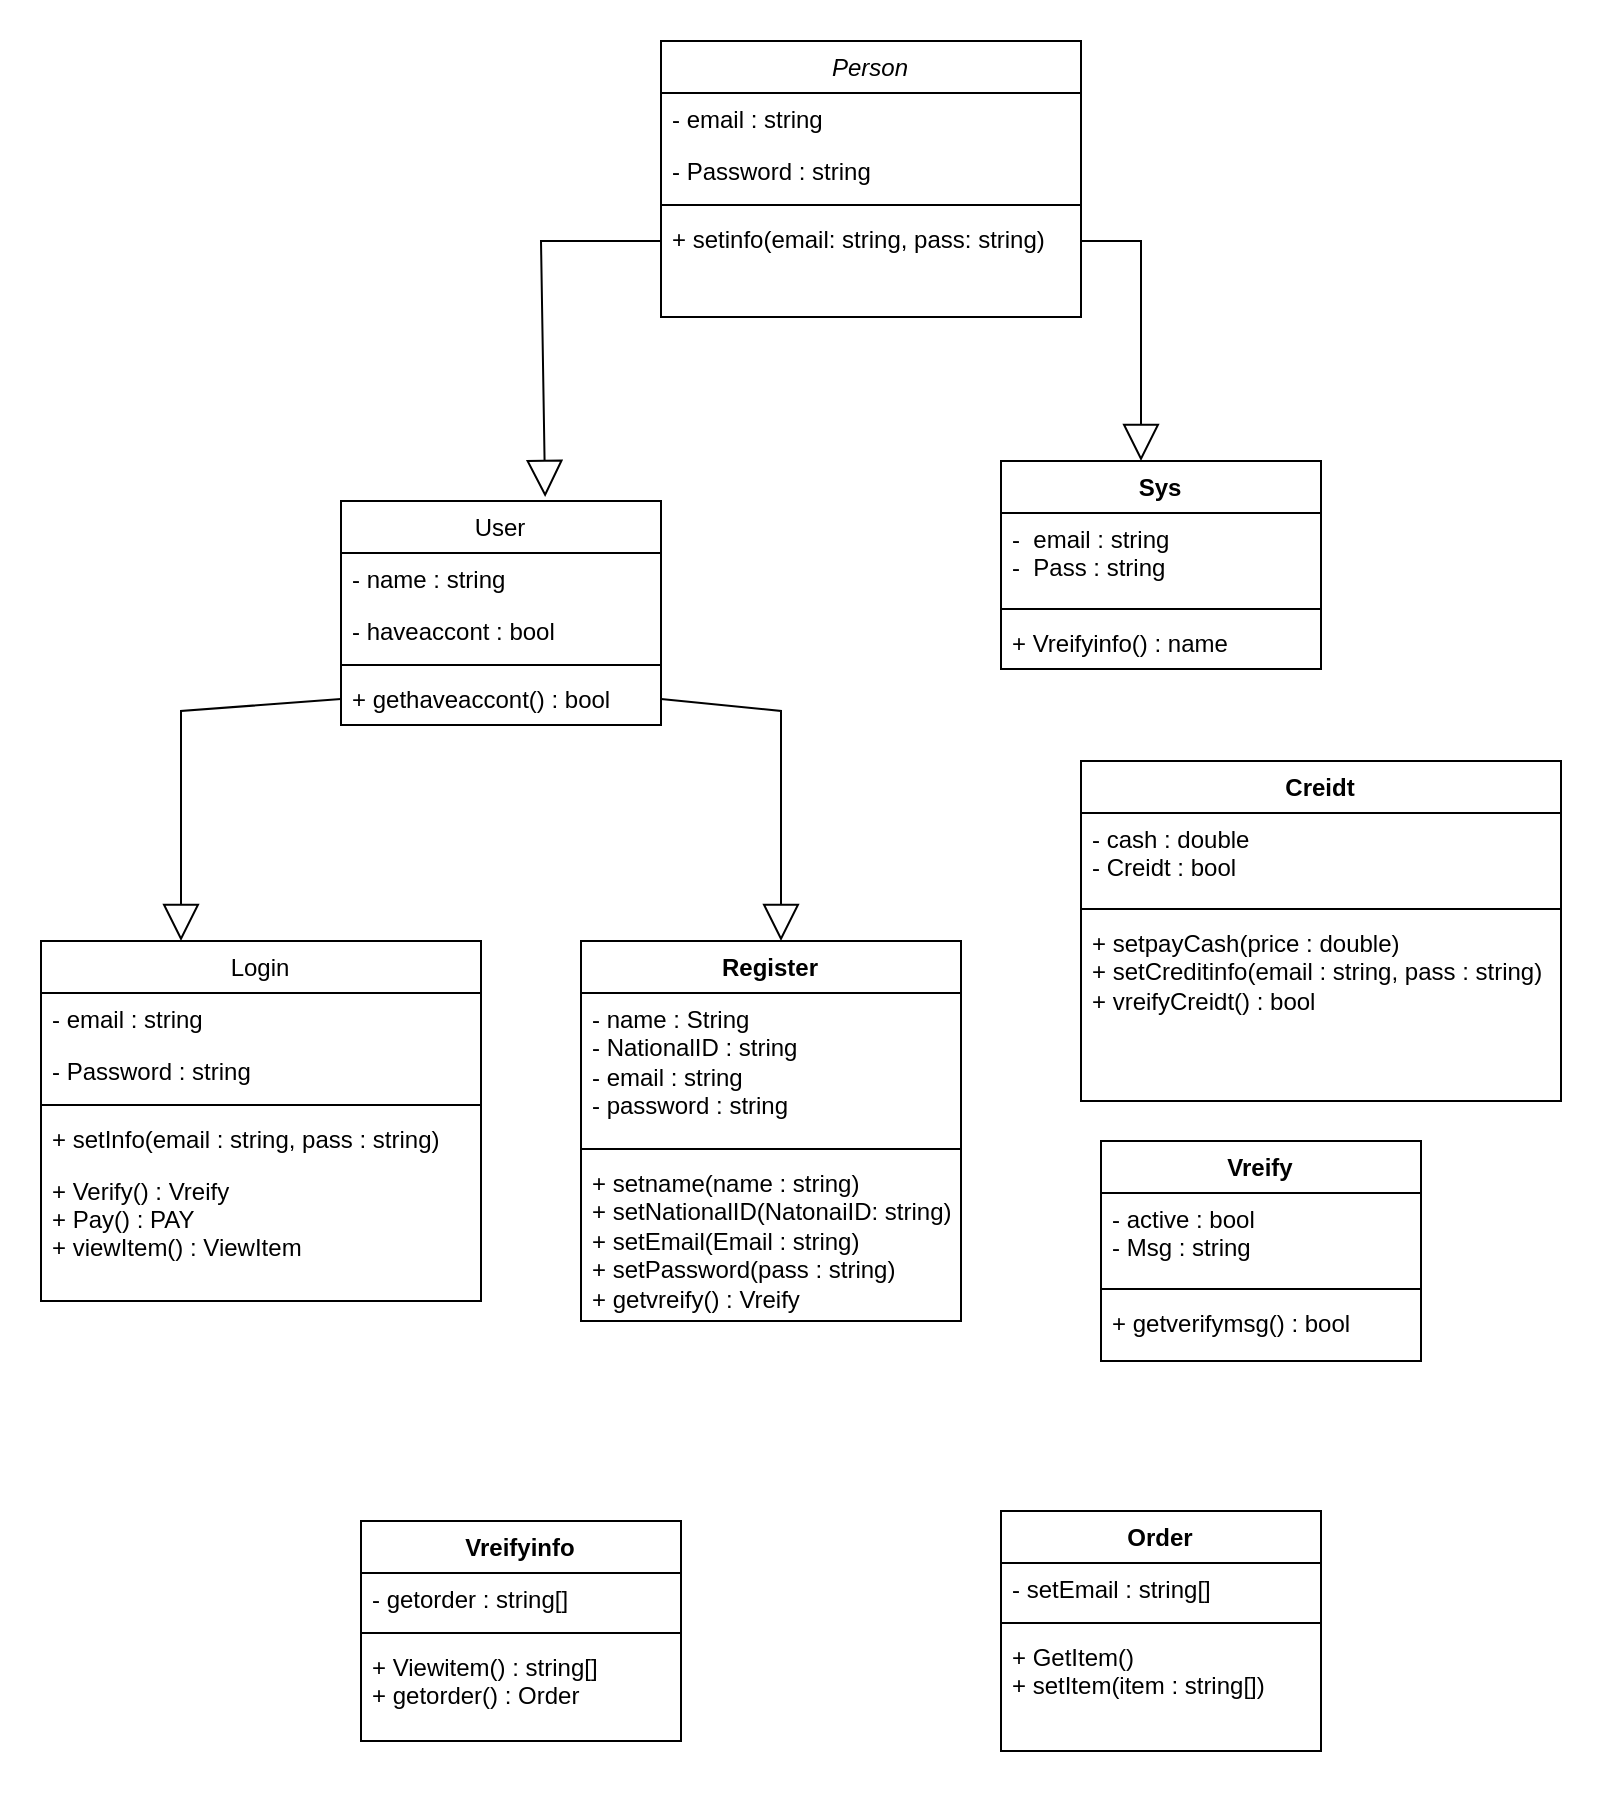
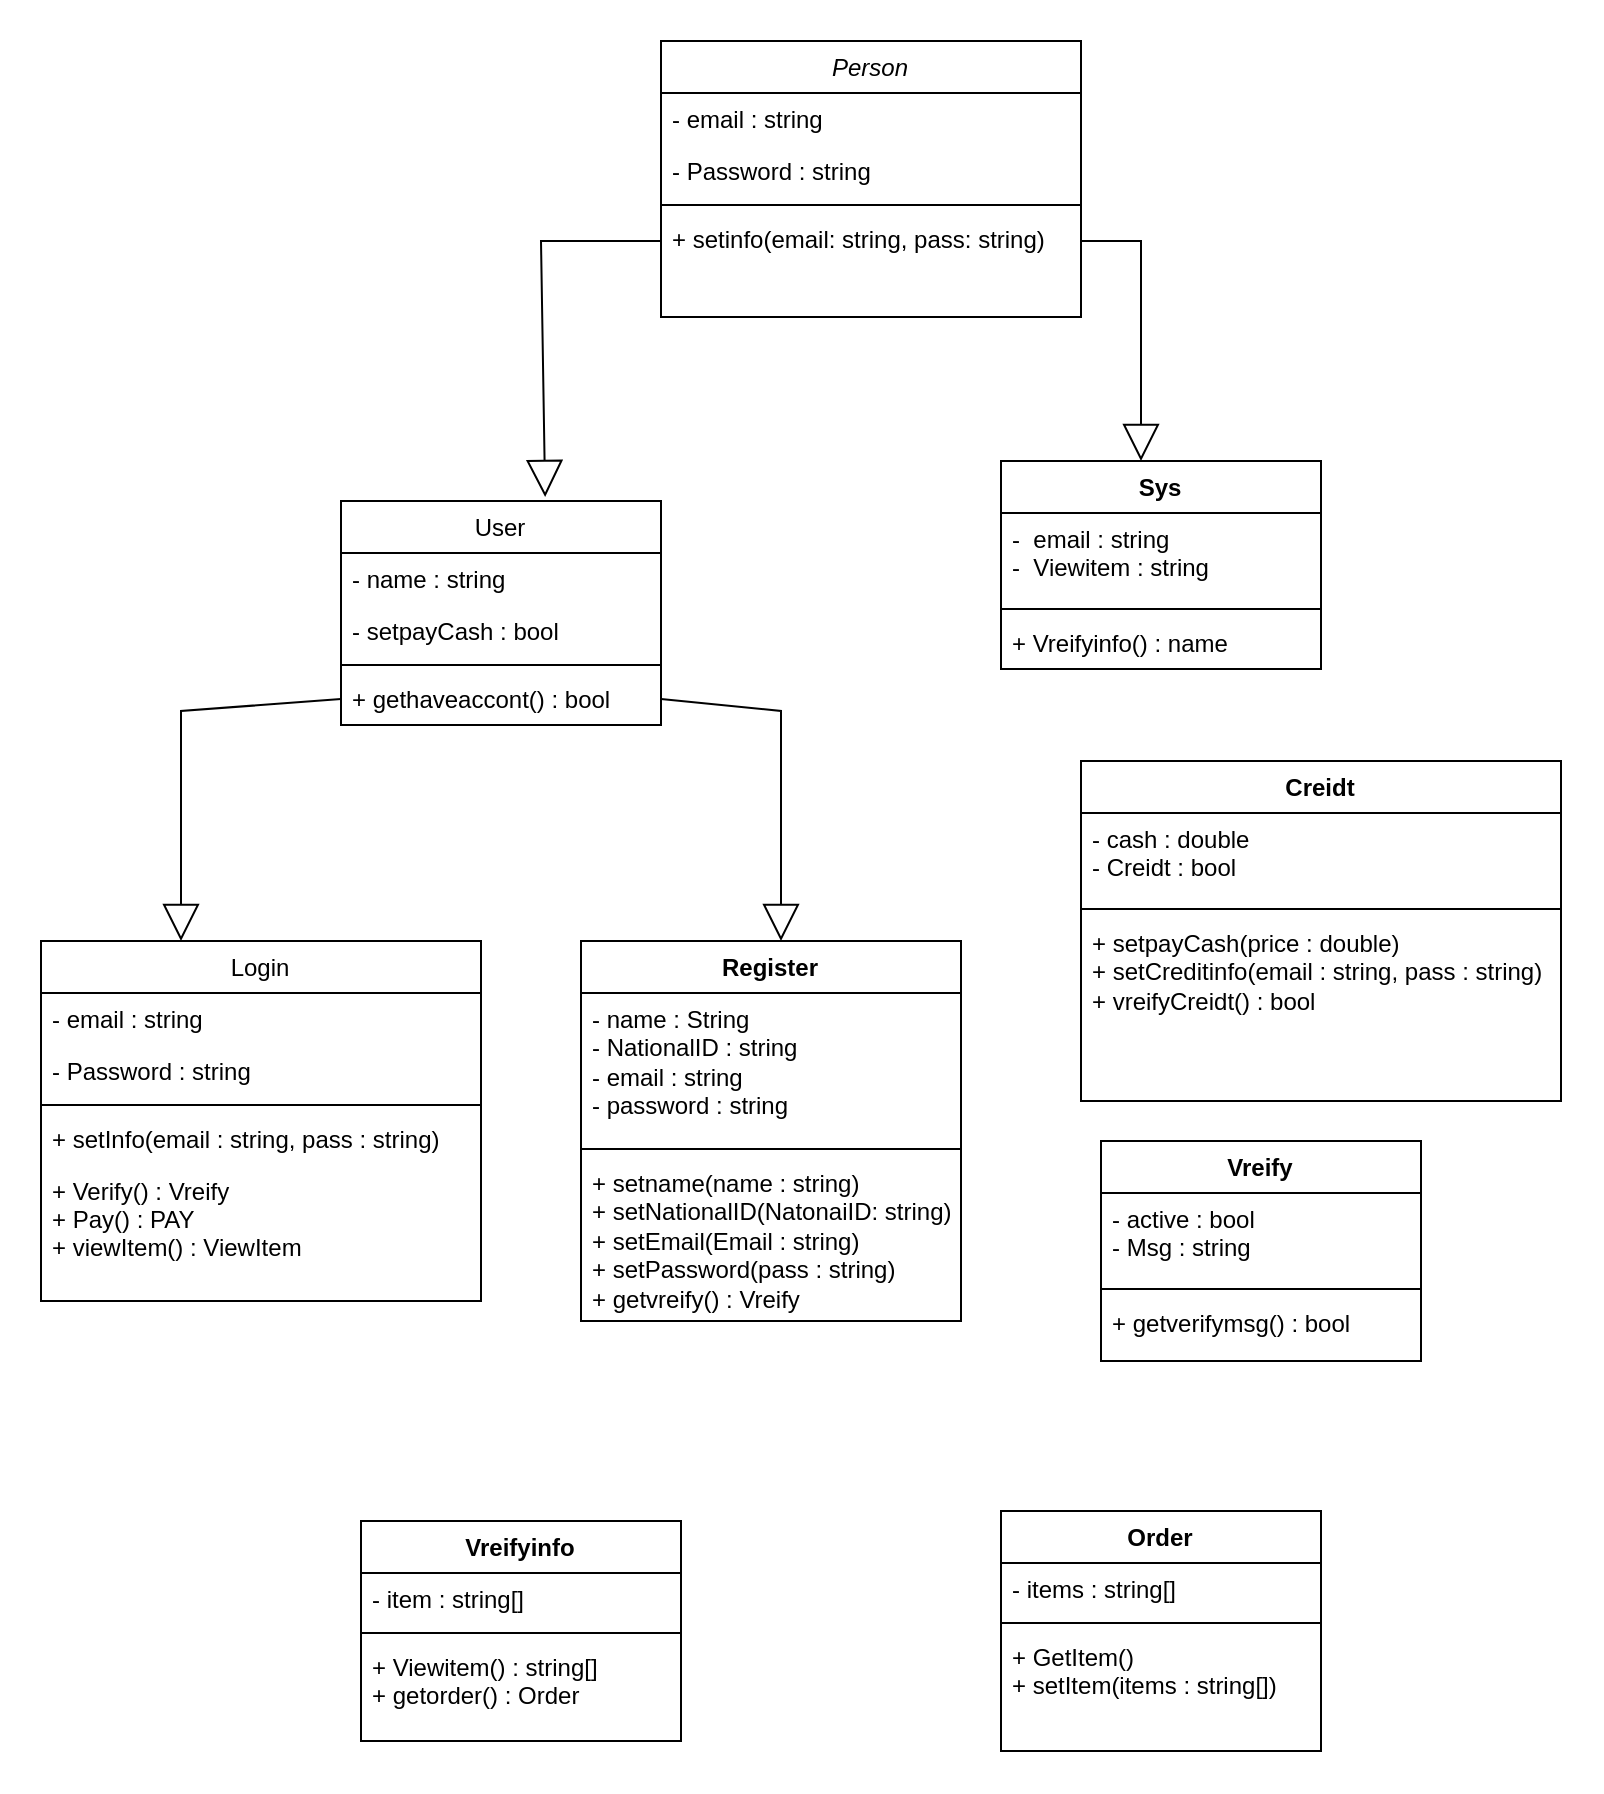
node "- email : string - Pass : string": label "- email : string - Pass : string" -> "- email : string - Viewitem : string"
node "- haveaccont : bool": label "- haveaccont : bool" -> "- setpayCash : bool"
node "- setEmail : string[]": label "- setEmail : string[]" -> "- items : string[]"
node "- getorder : string[]": label "- getorder : string[]" -> "- item : string[]"
node "+ GetItem() + setItem(item : string[])": label "+ GetItem() + setItem(item : string[])" -> "+ GetItem() + setItem(items : string[])"
